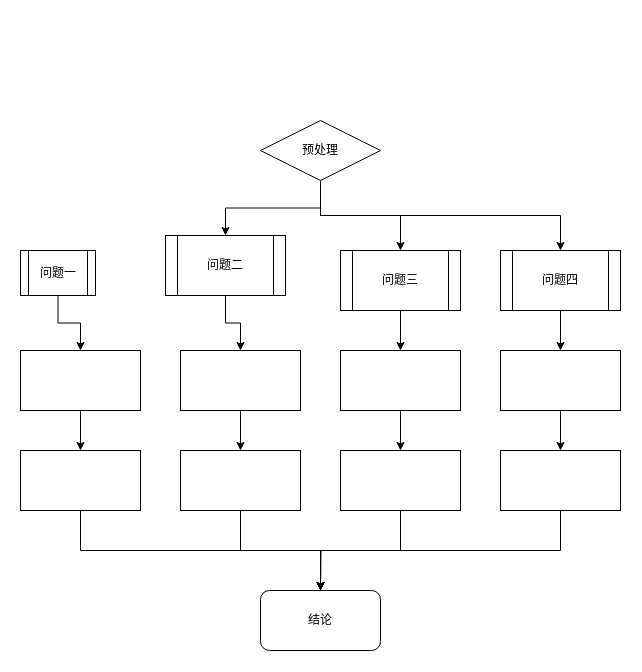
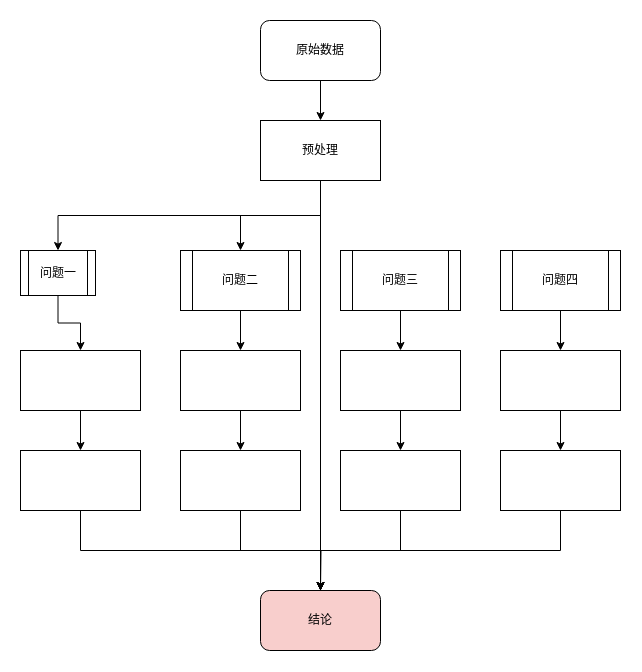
node "原始数据": added
edge "原始数据" -> "预处理": added
node "预处理": shape diamond -> rectangle
edge "预处理" -> "问题一": added
edge "预处理" -> "问题四": removed
edge "预处理" -> "问题三": now "预处理" -> "结论"
node "问题二": moved (226, 266) -> (241, 281)
node "结论": fillcolor #ffffff -> #f8cecc
